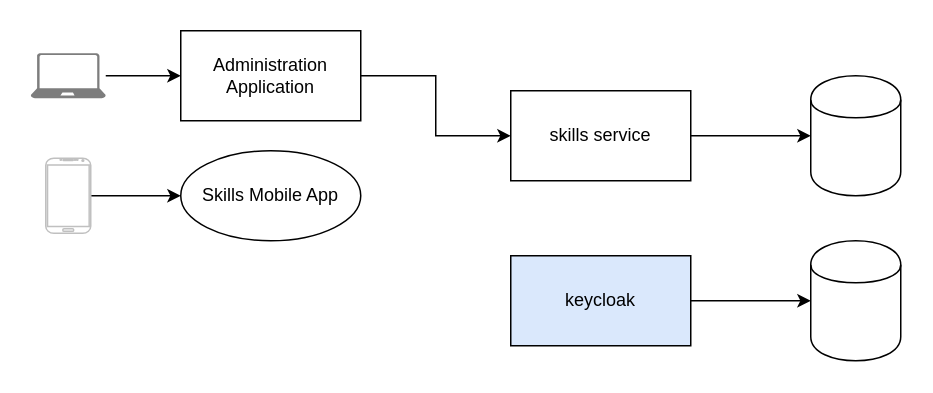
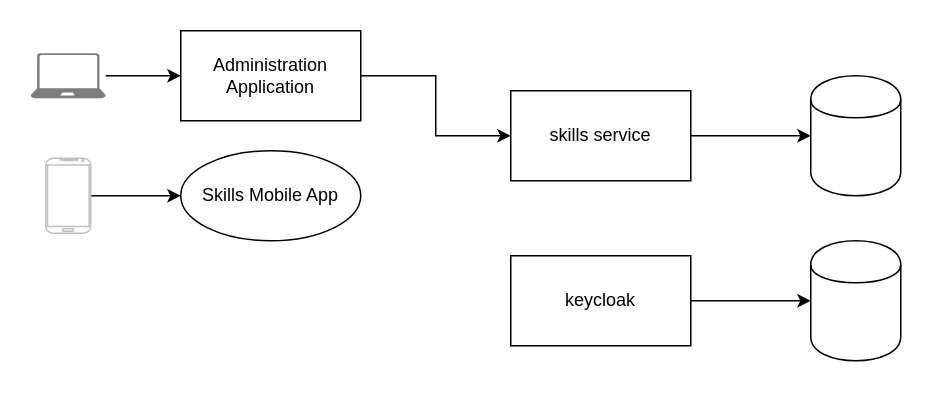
node "keycloak": fillcolor #dae8fc -> #ffffff
